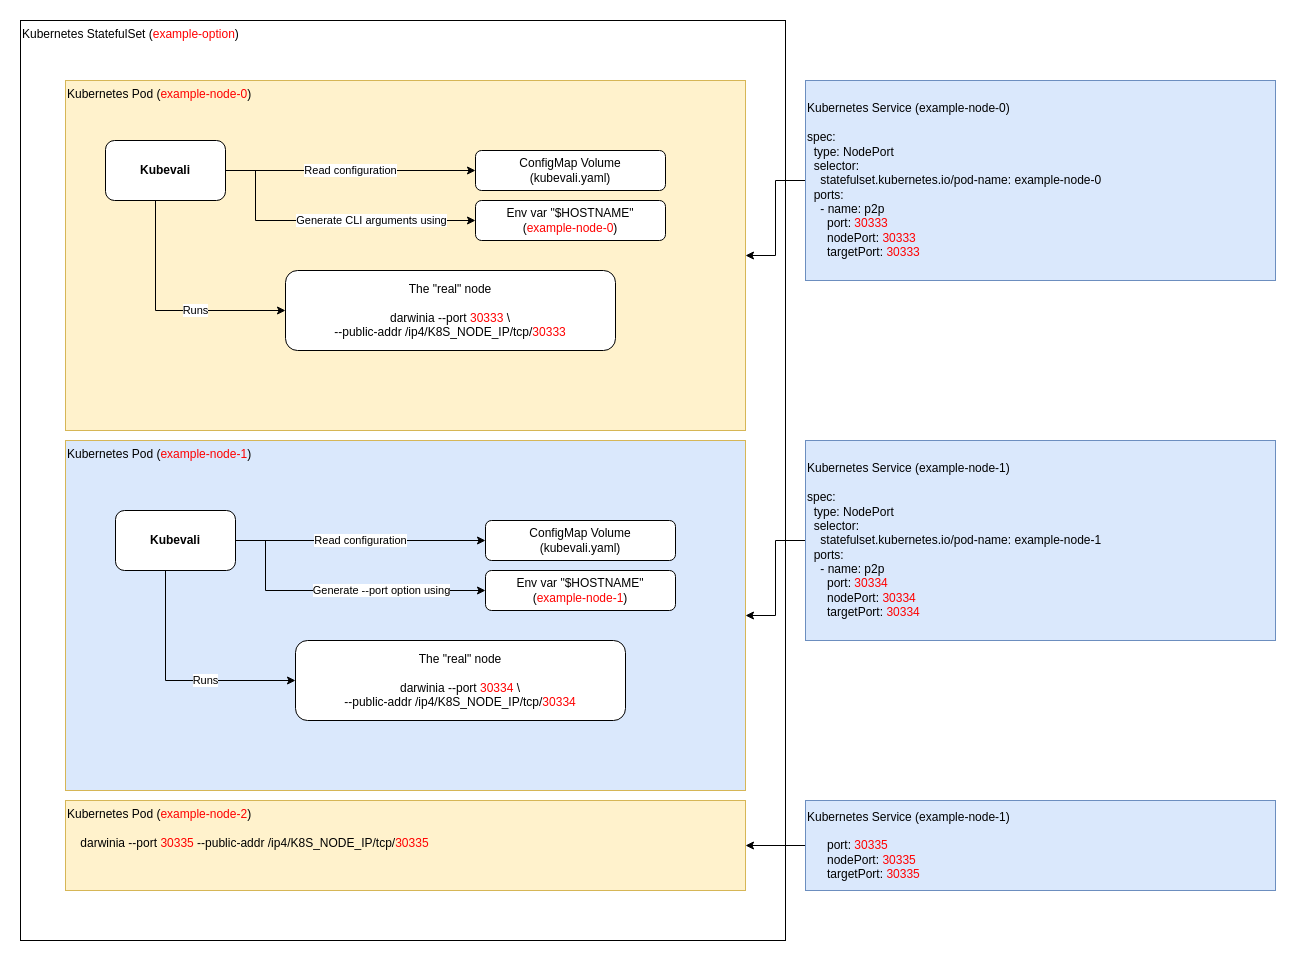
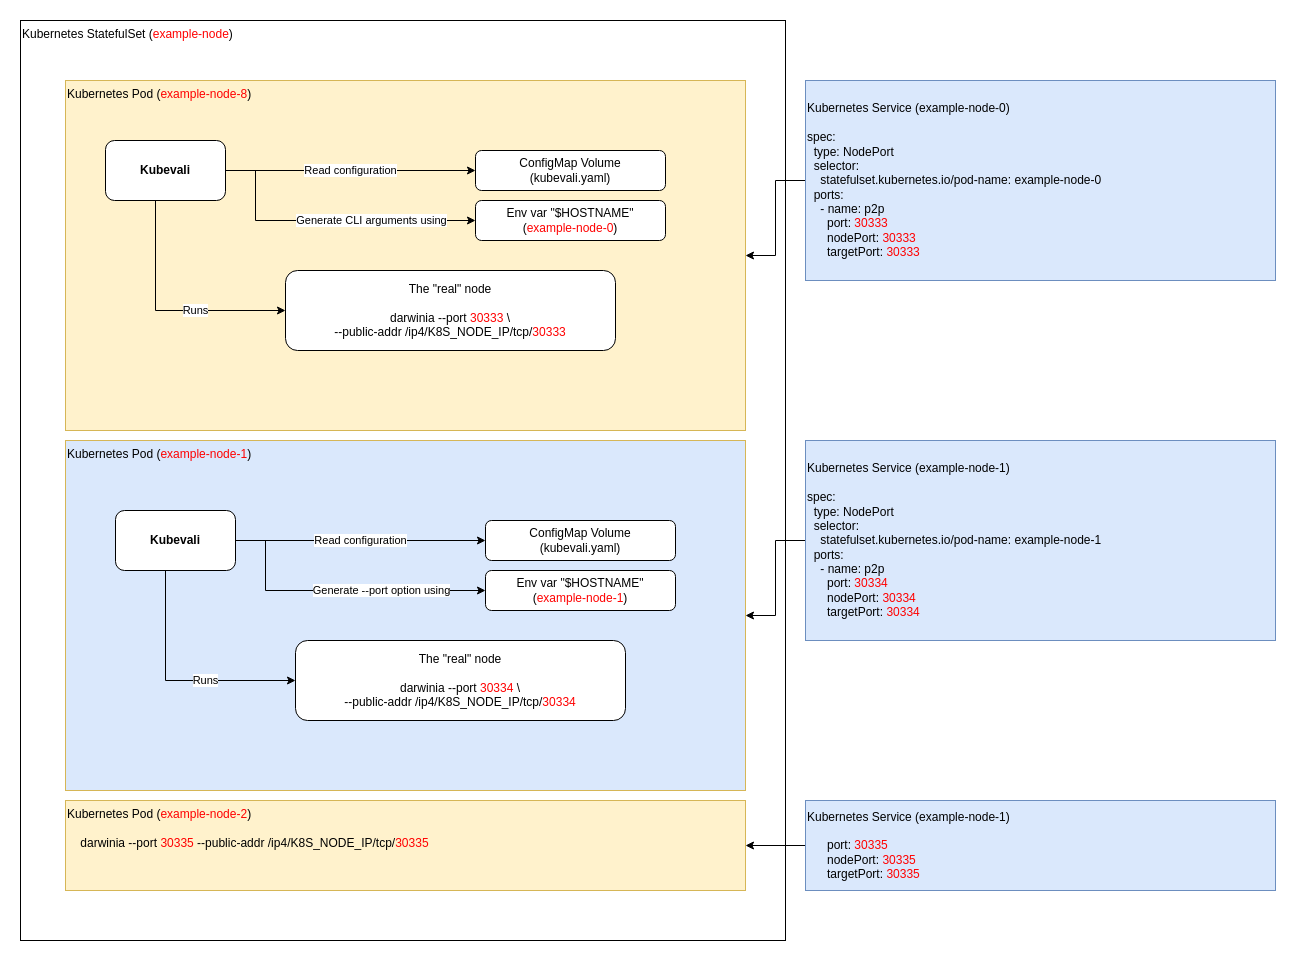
node "Kubernetes StatefulSet (example-option)": label "Kubernetes StatefulSet (example-option)" -> "Kubernetes StatefulSet (example-node)"
node "Kubernetes Pod (example-node-0)": label "Kubernetes Pod (example-node-0)" -> "Kubernetes Pod (example-node-8)"
